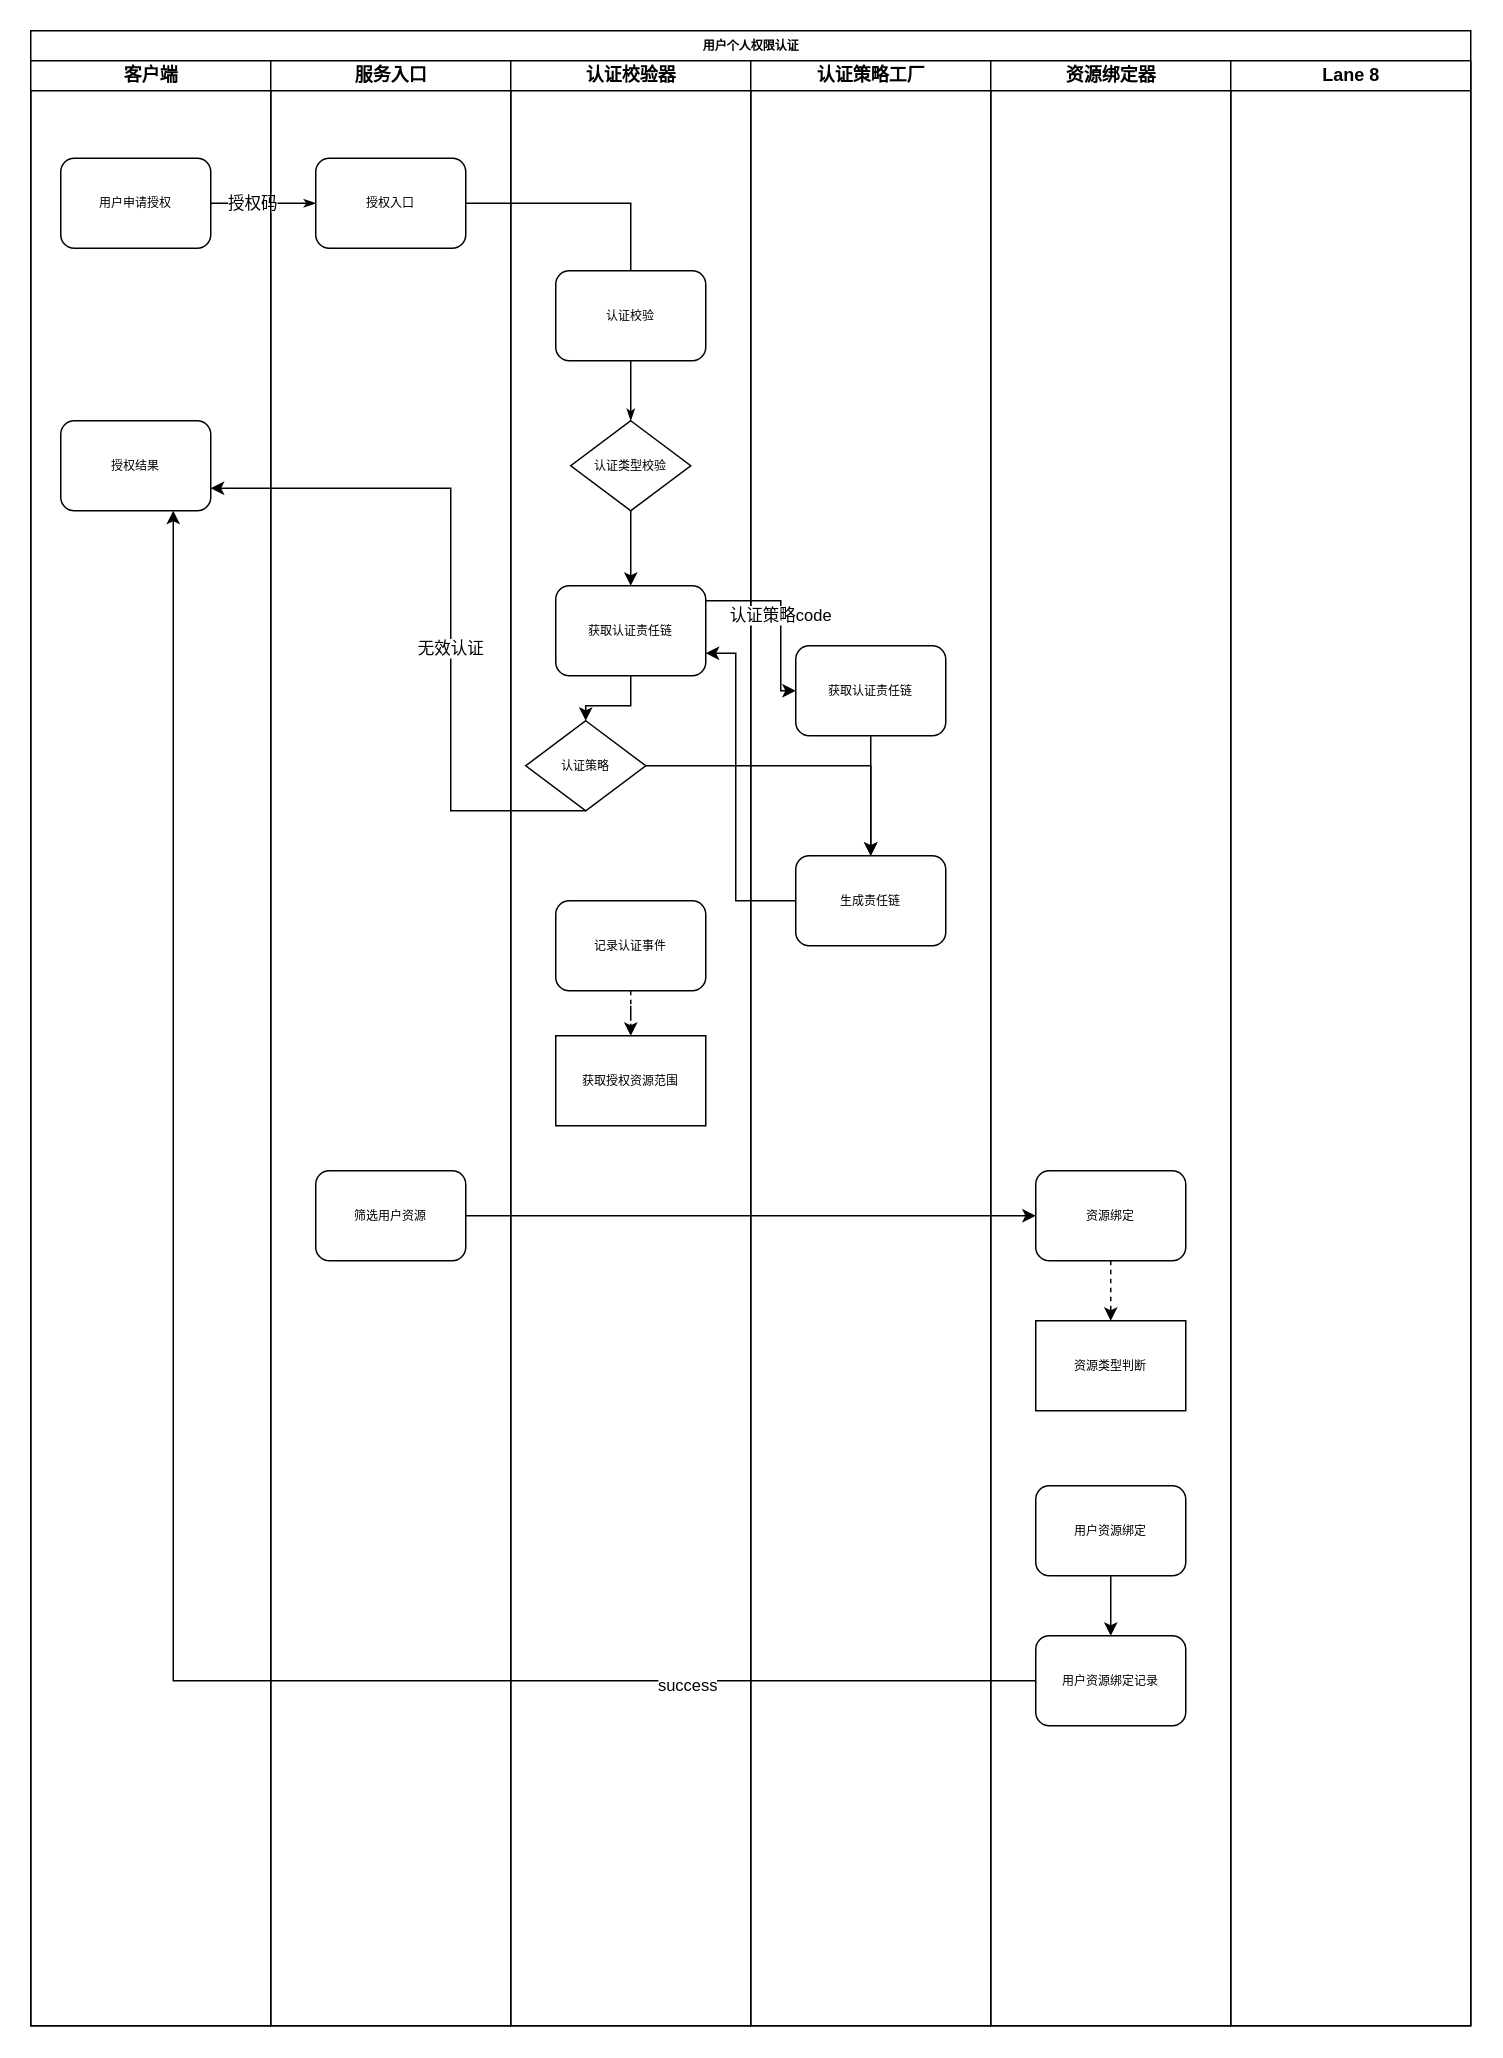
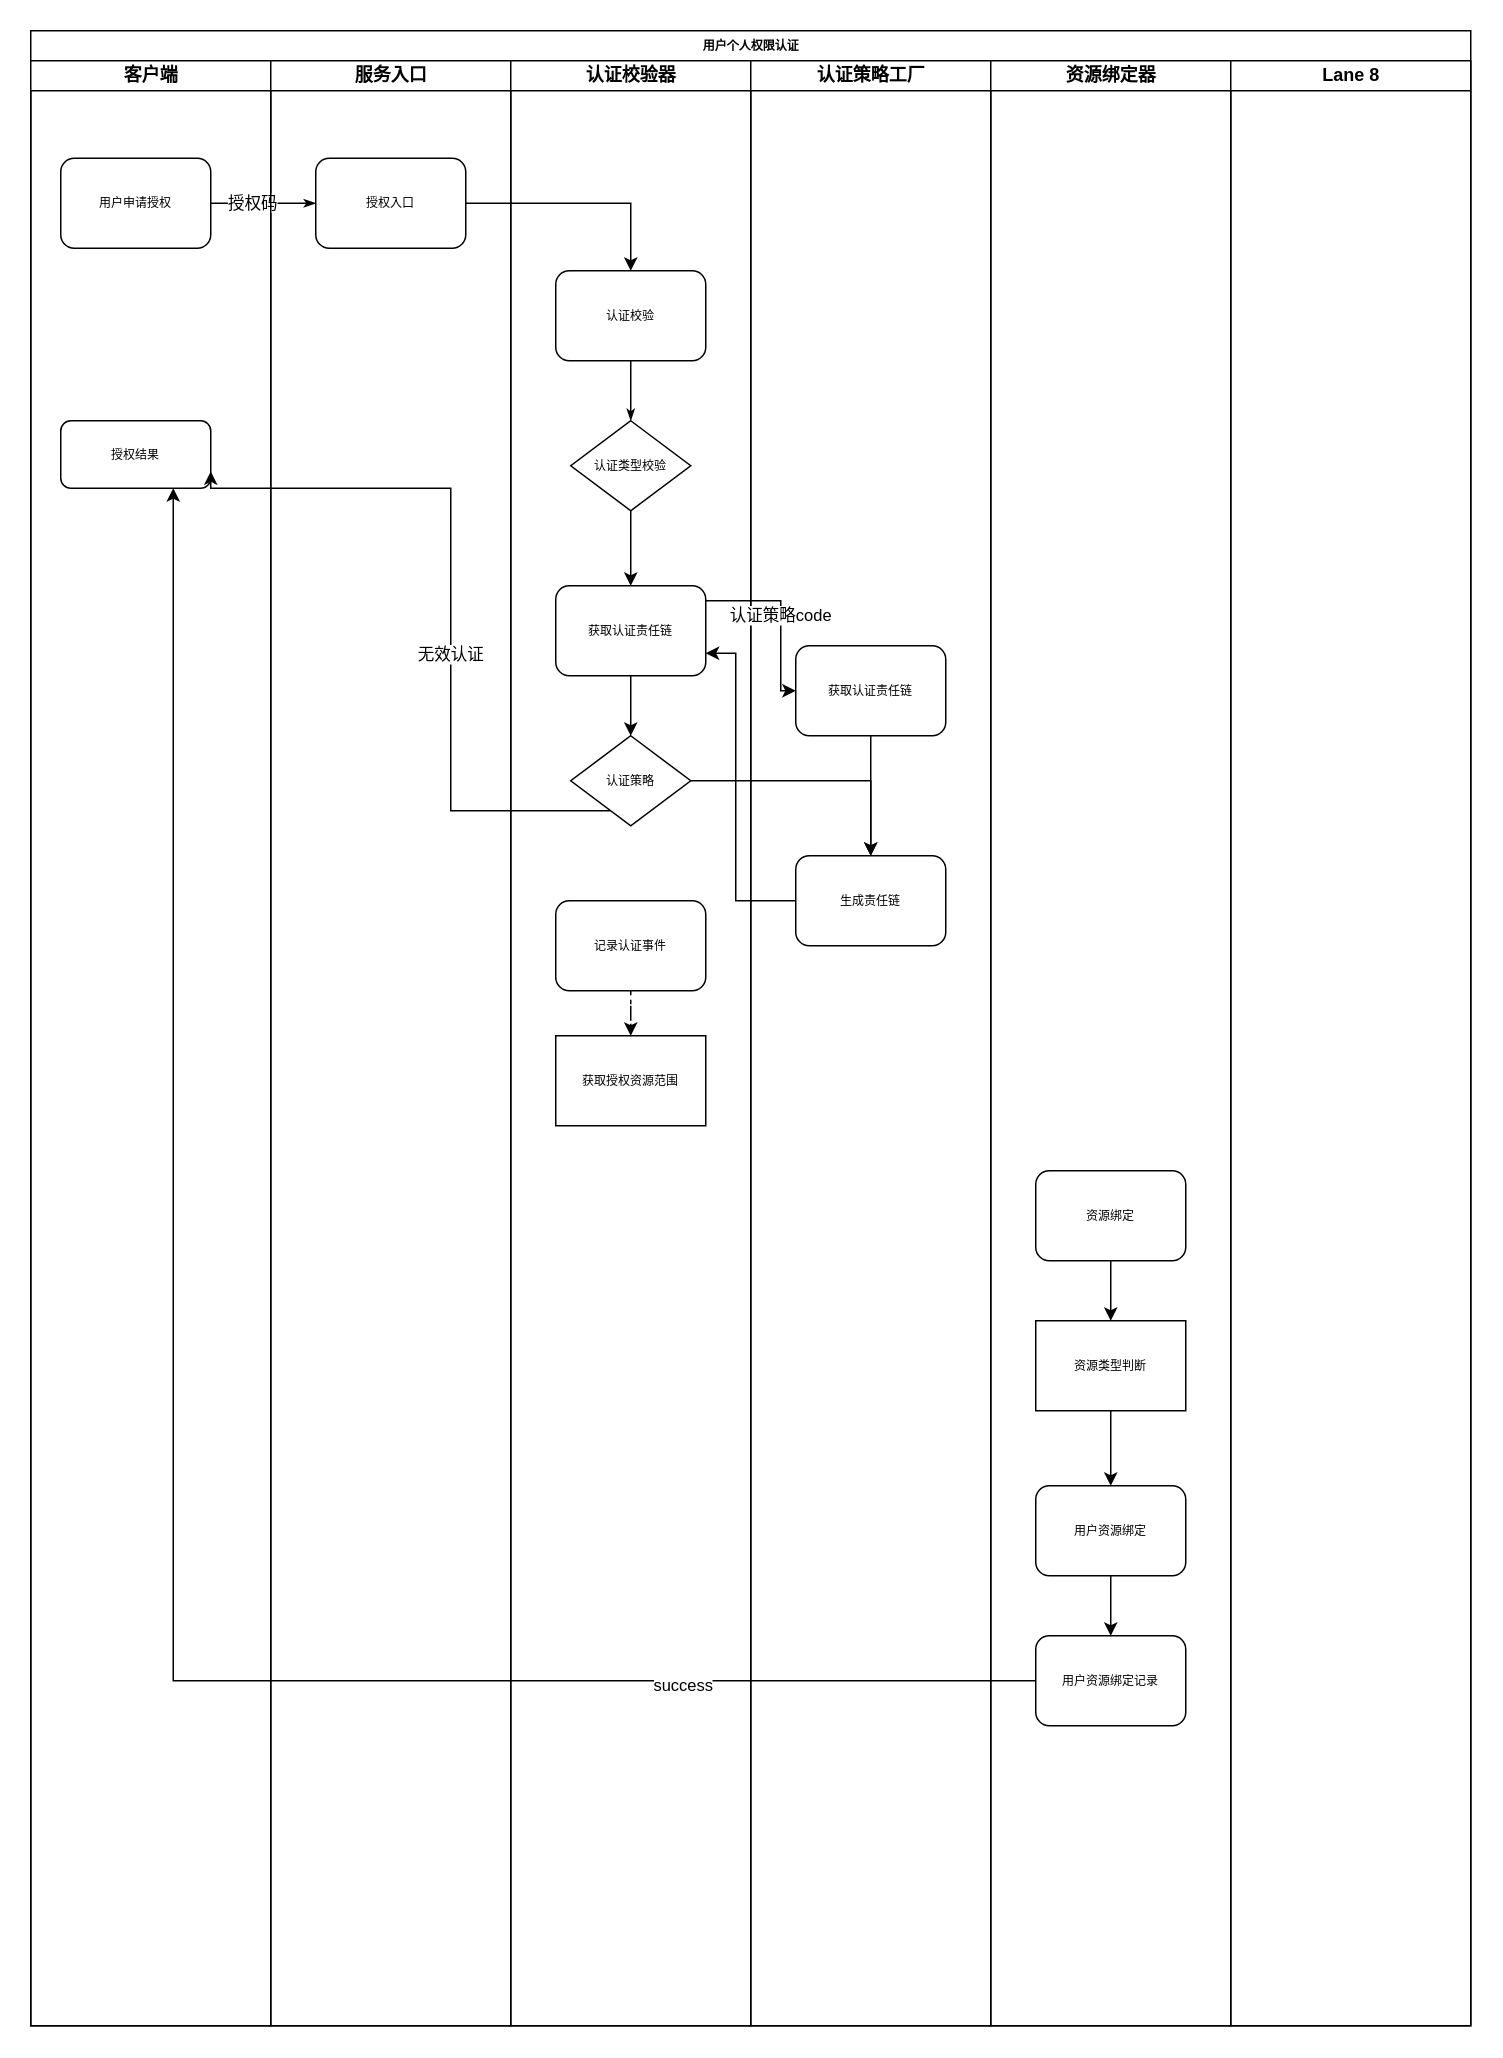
edge "授权入口" -- "认证校验": arrowhead none -> classic
node "授权结果": size 150x90 -> 150x68
node "认证策略": moved (586, 766) -> (631, 781)
node "筛选用户资源": removed
edge "筛选用户资源" -> "资源绑定": removed
edge "资源绑定" -> "资源类型判断": style dashed -> solid
edge "资源类型判断" -> "用户资源绑定": added
